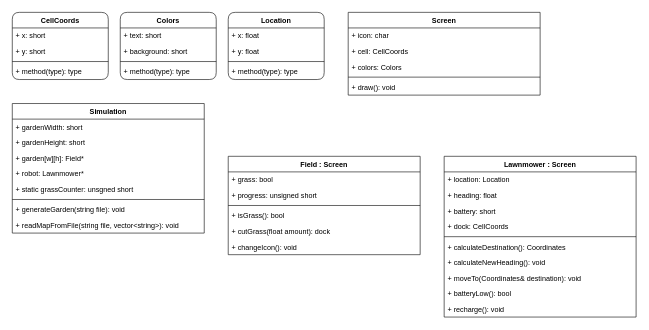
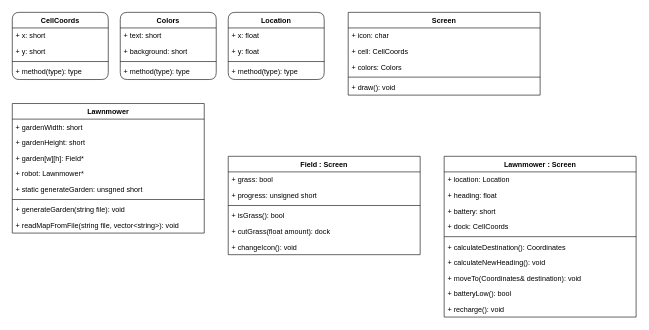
node "Simulation": label "Simulation" -> "Lawnmower"
node "+ static grassCounter: unsgned short": label "+ static grassCounter: unsgned short" -> "+ static generateGarden: unsgned short"
